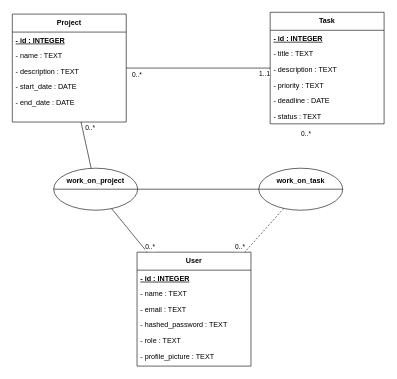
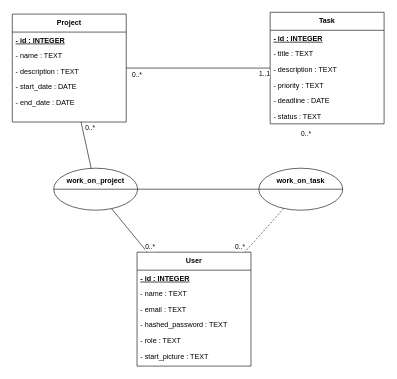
node "- profile_picture : TEXT": label "- profile_picture : TEXT" -> "- start_picture : TEXT"
